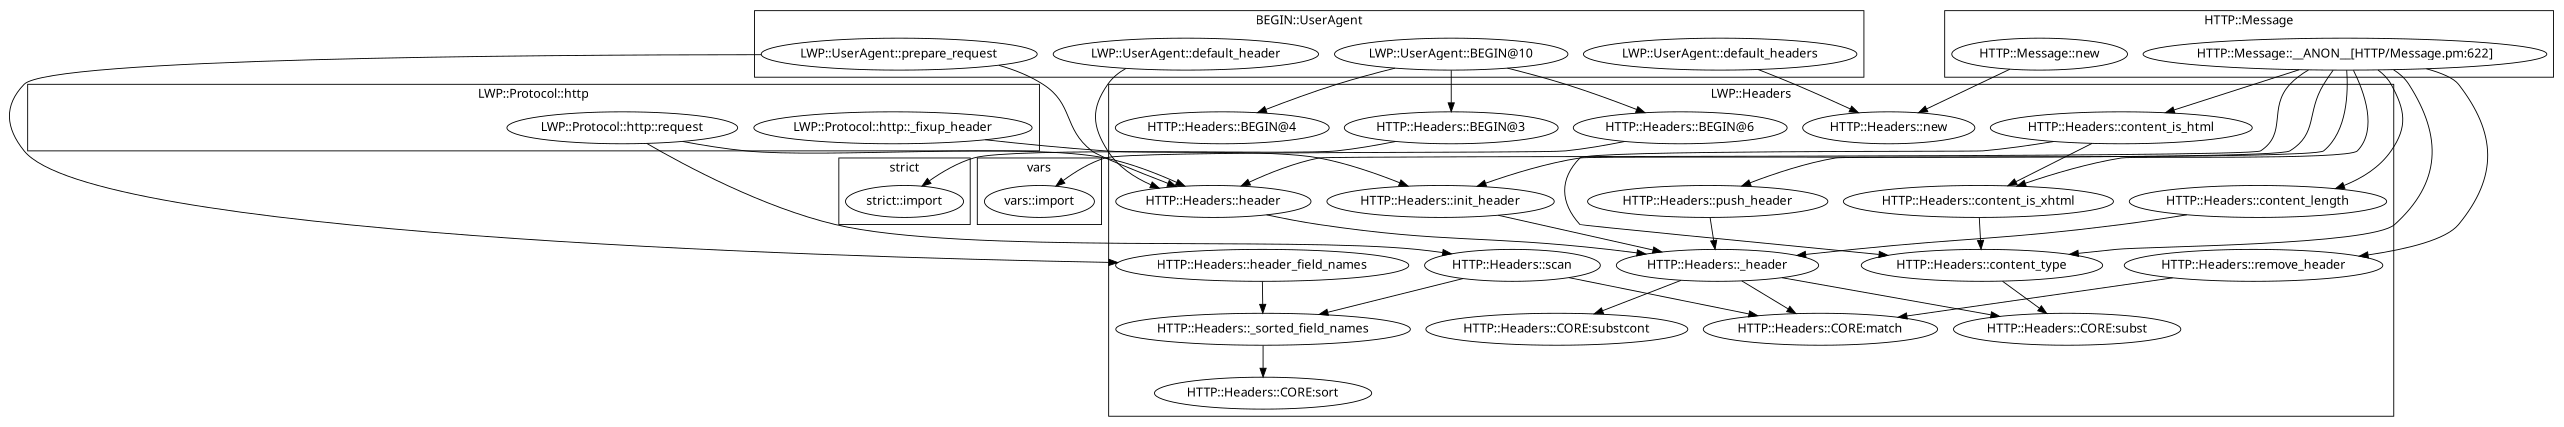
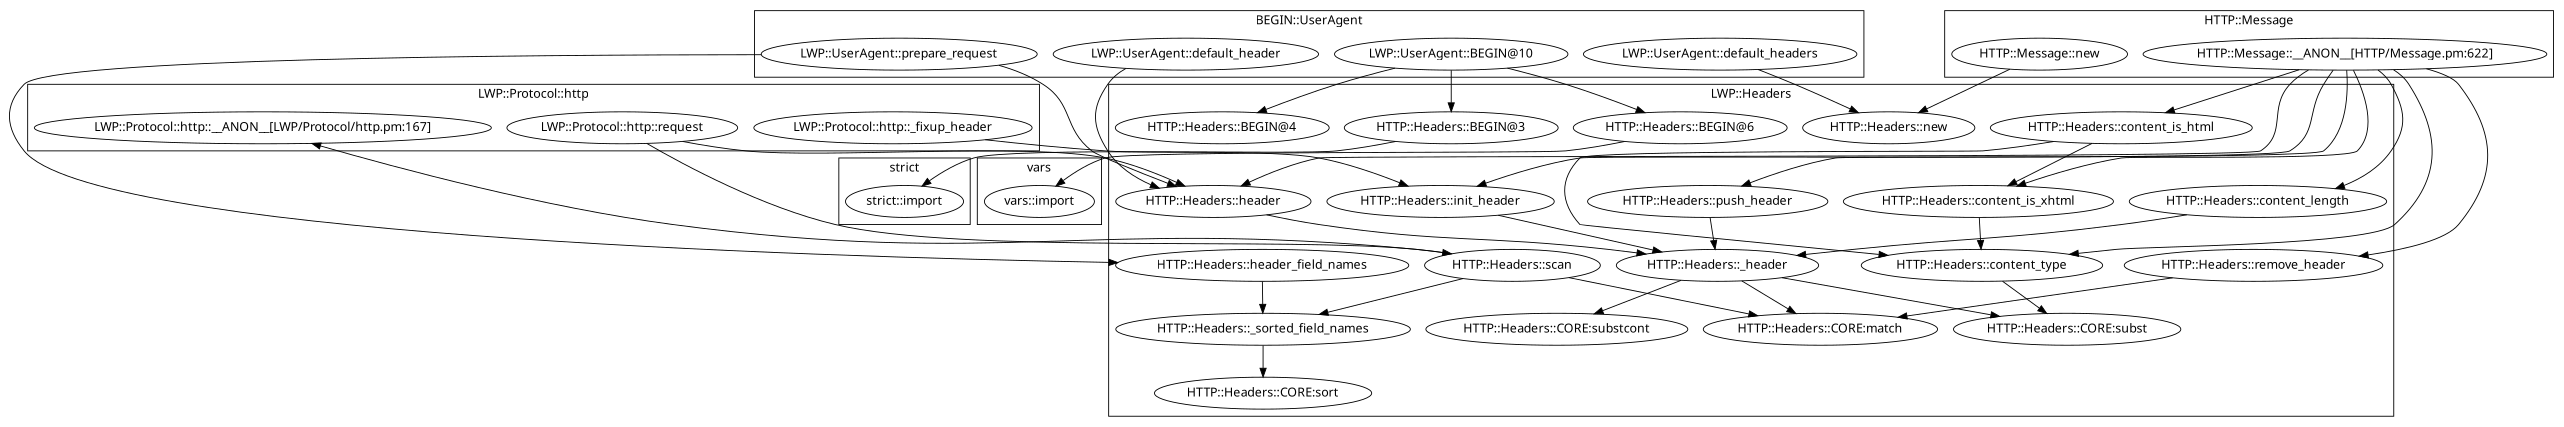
node "LWP::Protocol::http::__ANON__[LWP/Protocol/http.pm:167]": added
